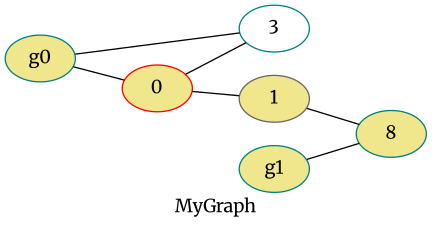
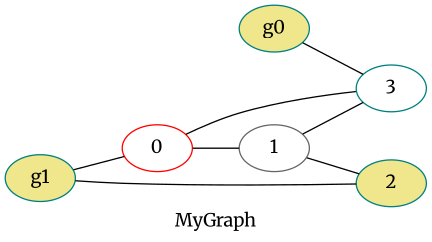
edge "g0" -- "0": now "g1" -- "0"
node "0": fillcolor khaki -> white
node "1": fillcolor khaki -> white
edge "3" -- "1": added
node "8": label "8" -> "2"
